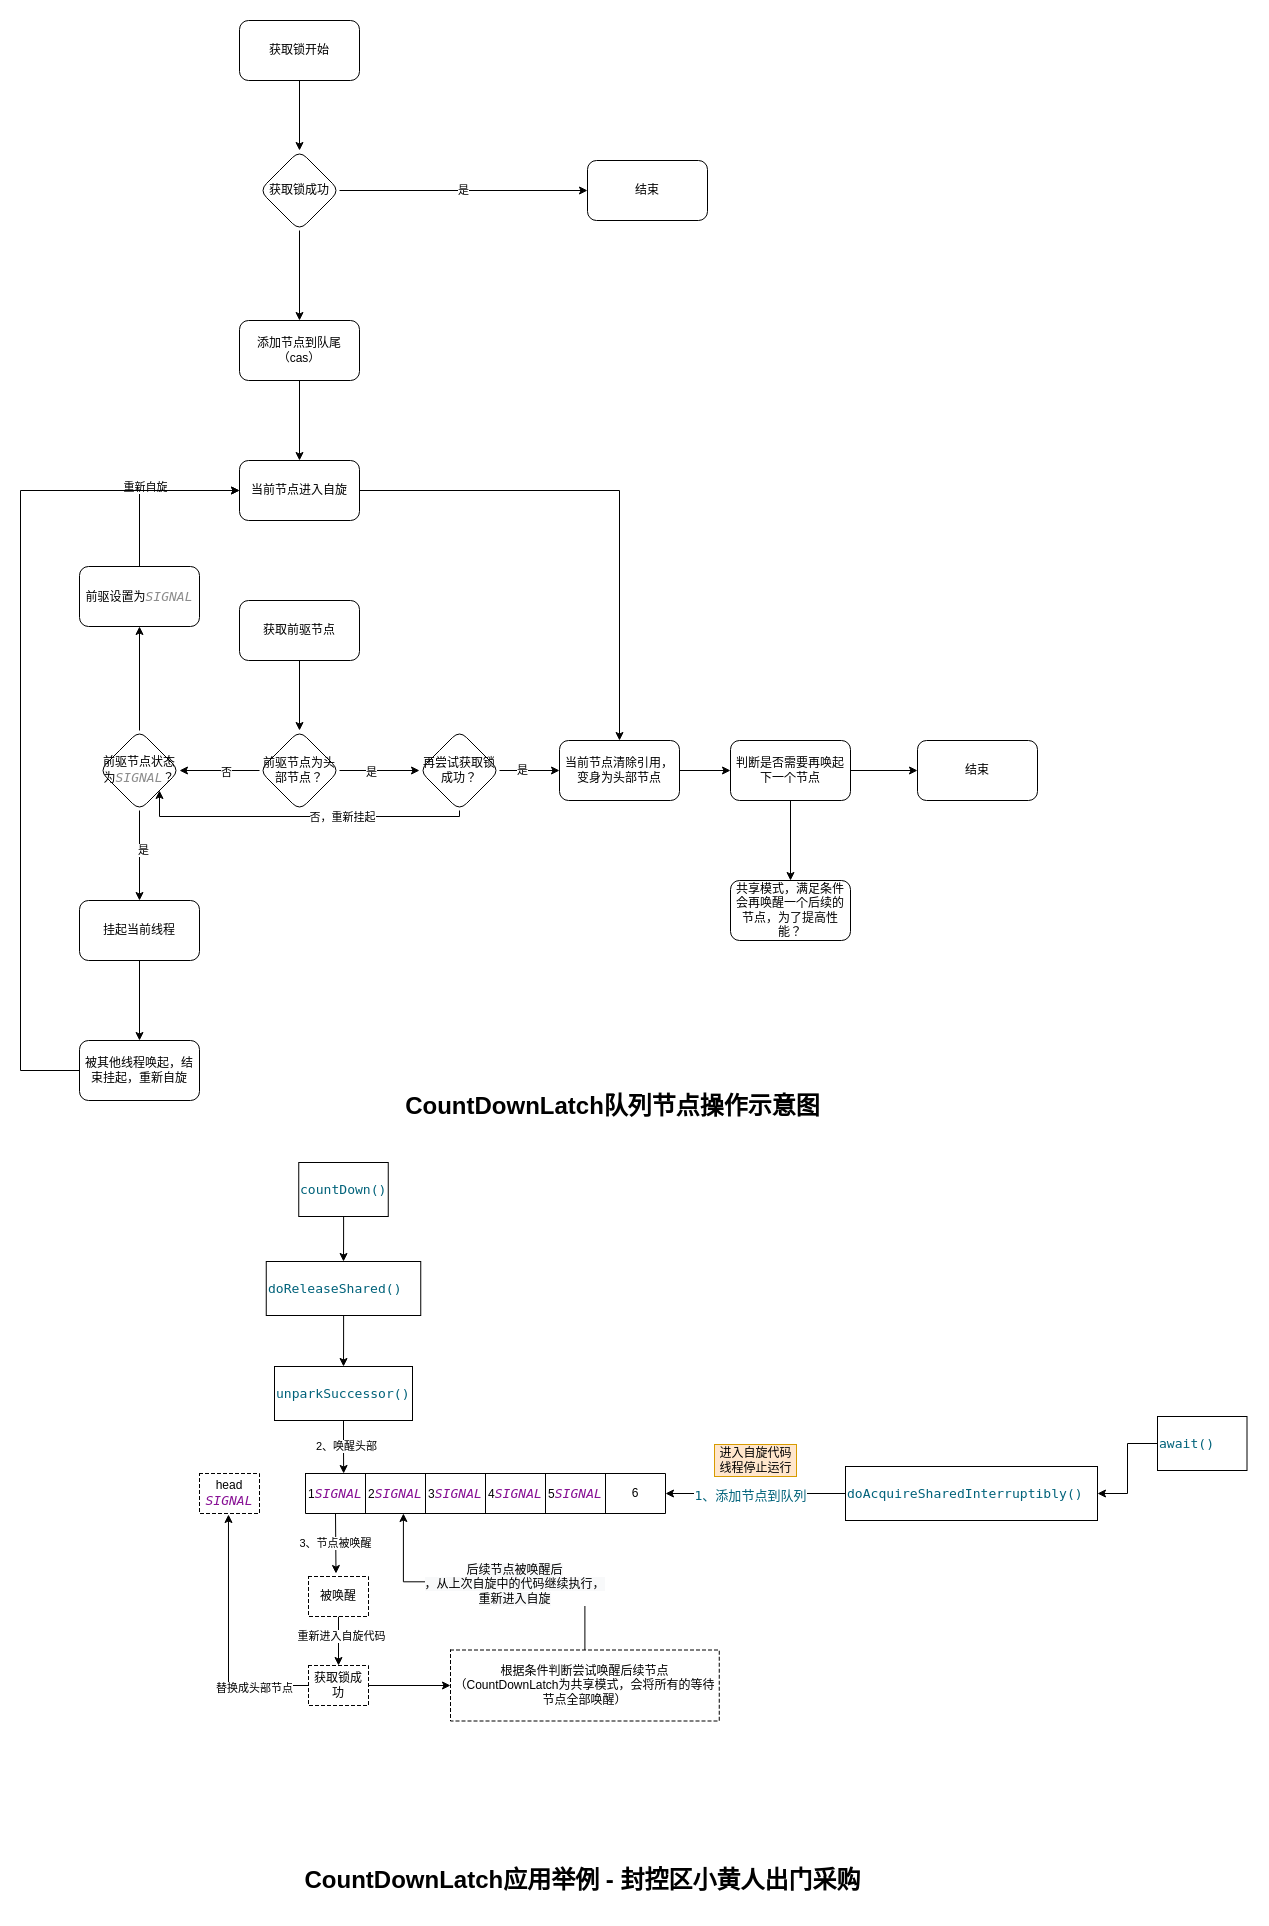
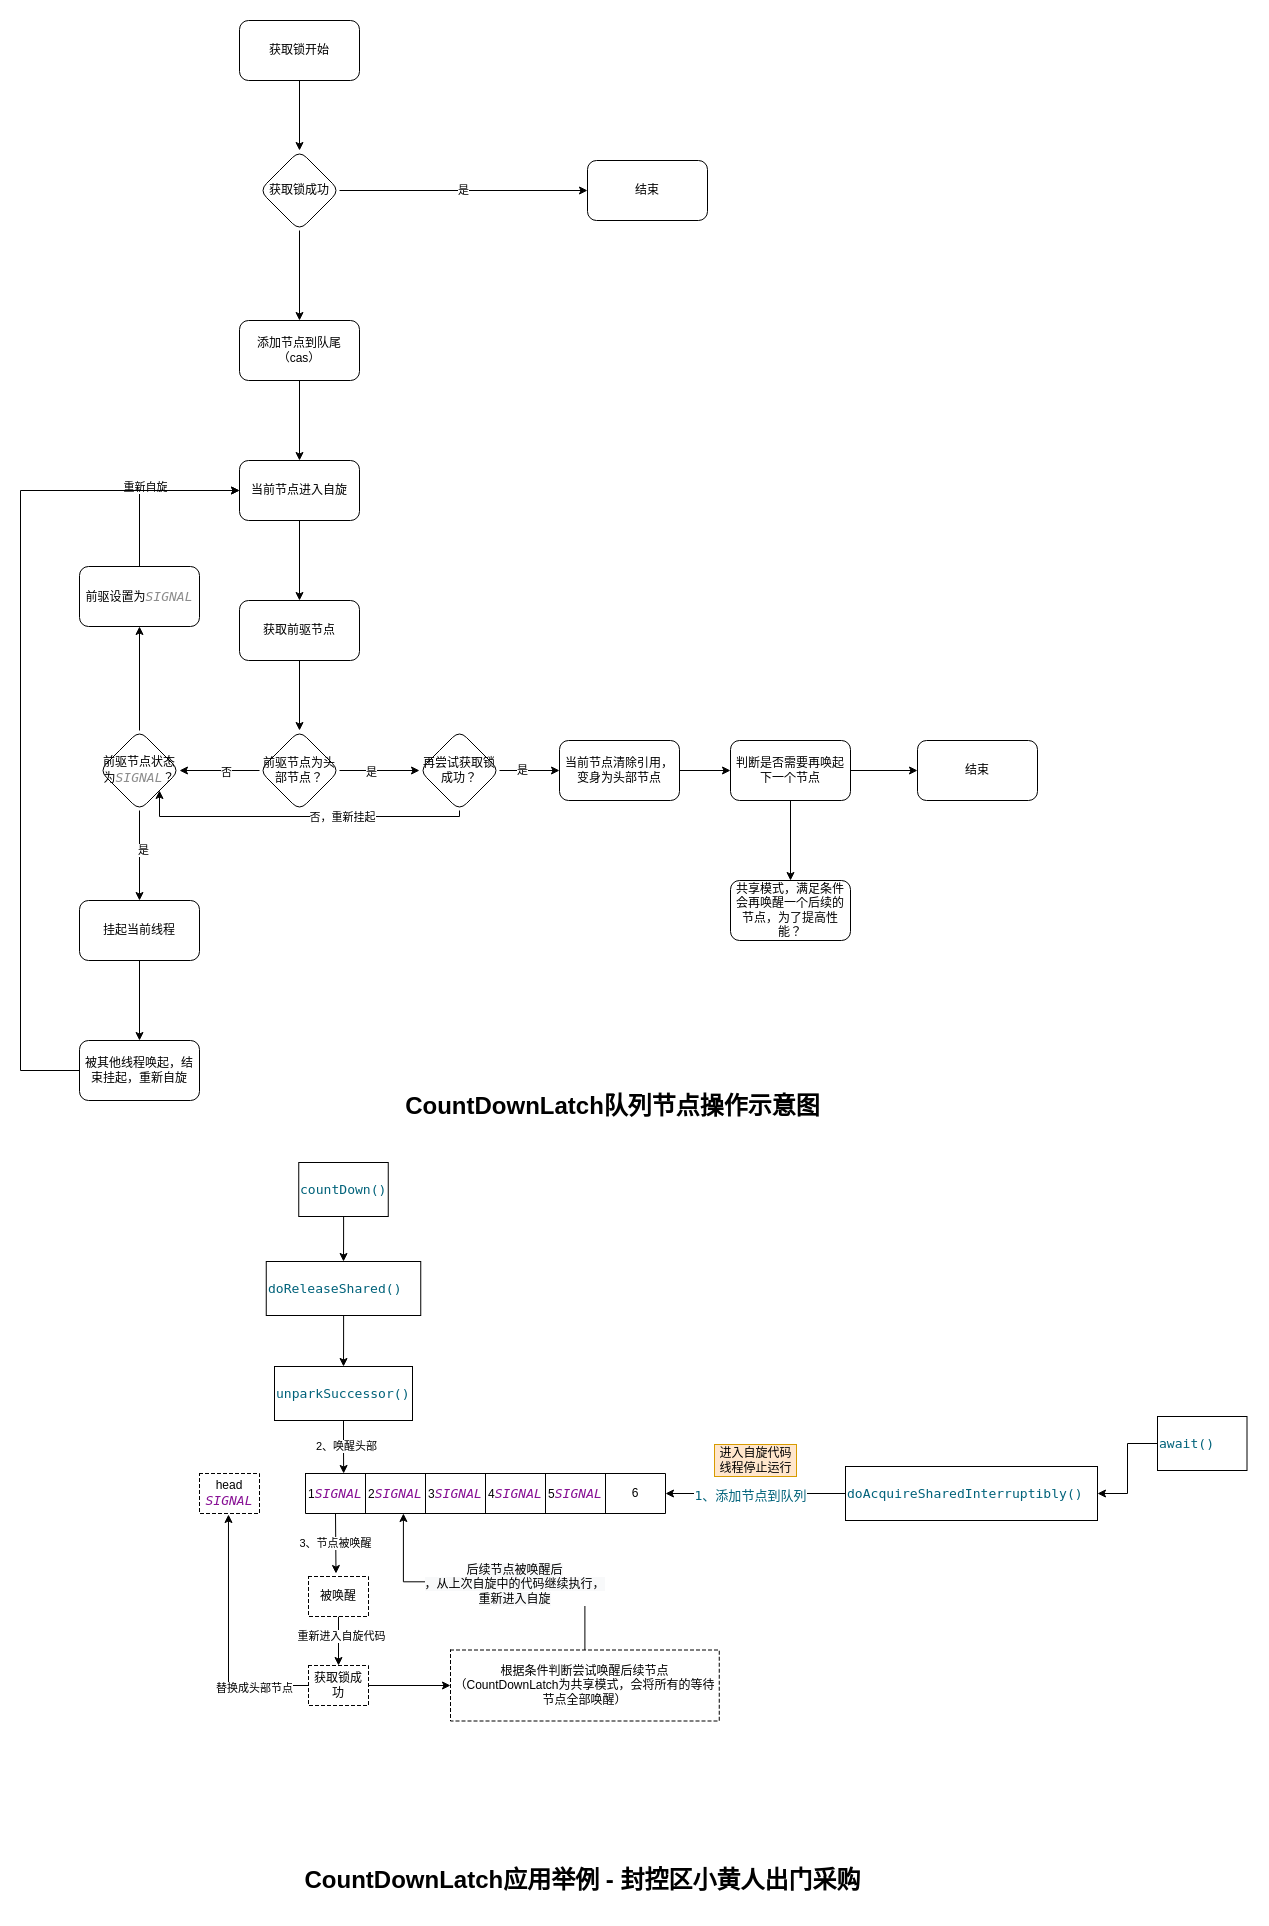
edge "当前节点进入自旋" -> "当前节点清除引用，变身为头部节点": now "当前节点进入自旋" -> "获取前驱节点"
